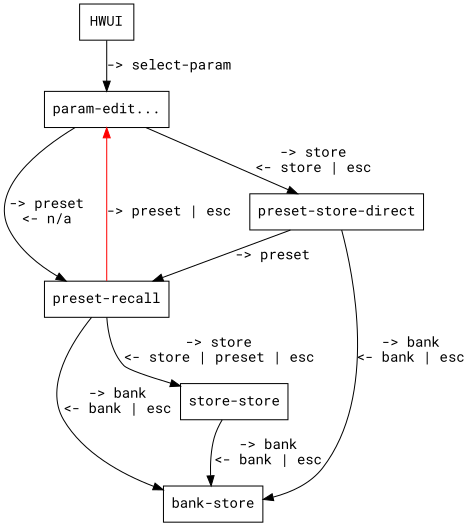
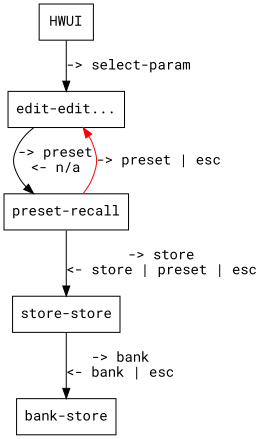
node "param-edit...": label "param-edit..." -> "edit-edit..."
node "preset-store-direct": removed
edge "preset-recall" -> "bank-store": removed, label "-> bank <- bank | esc"
